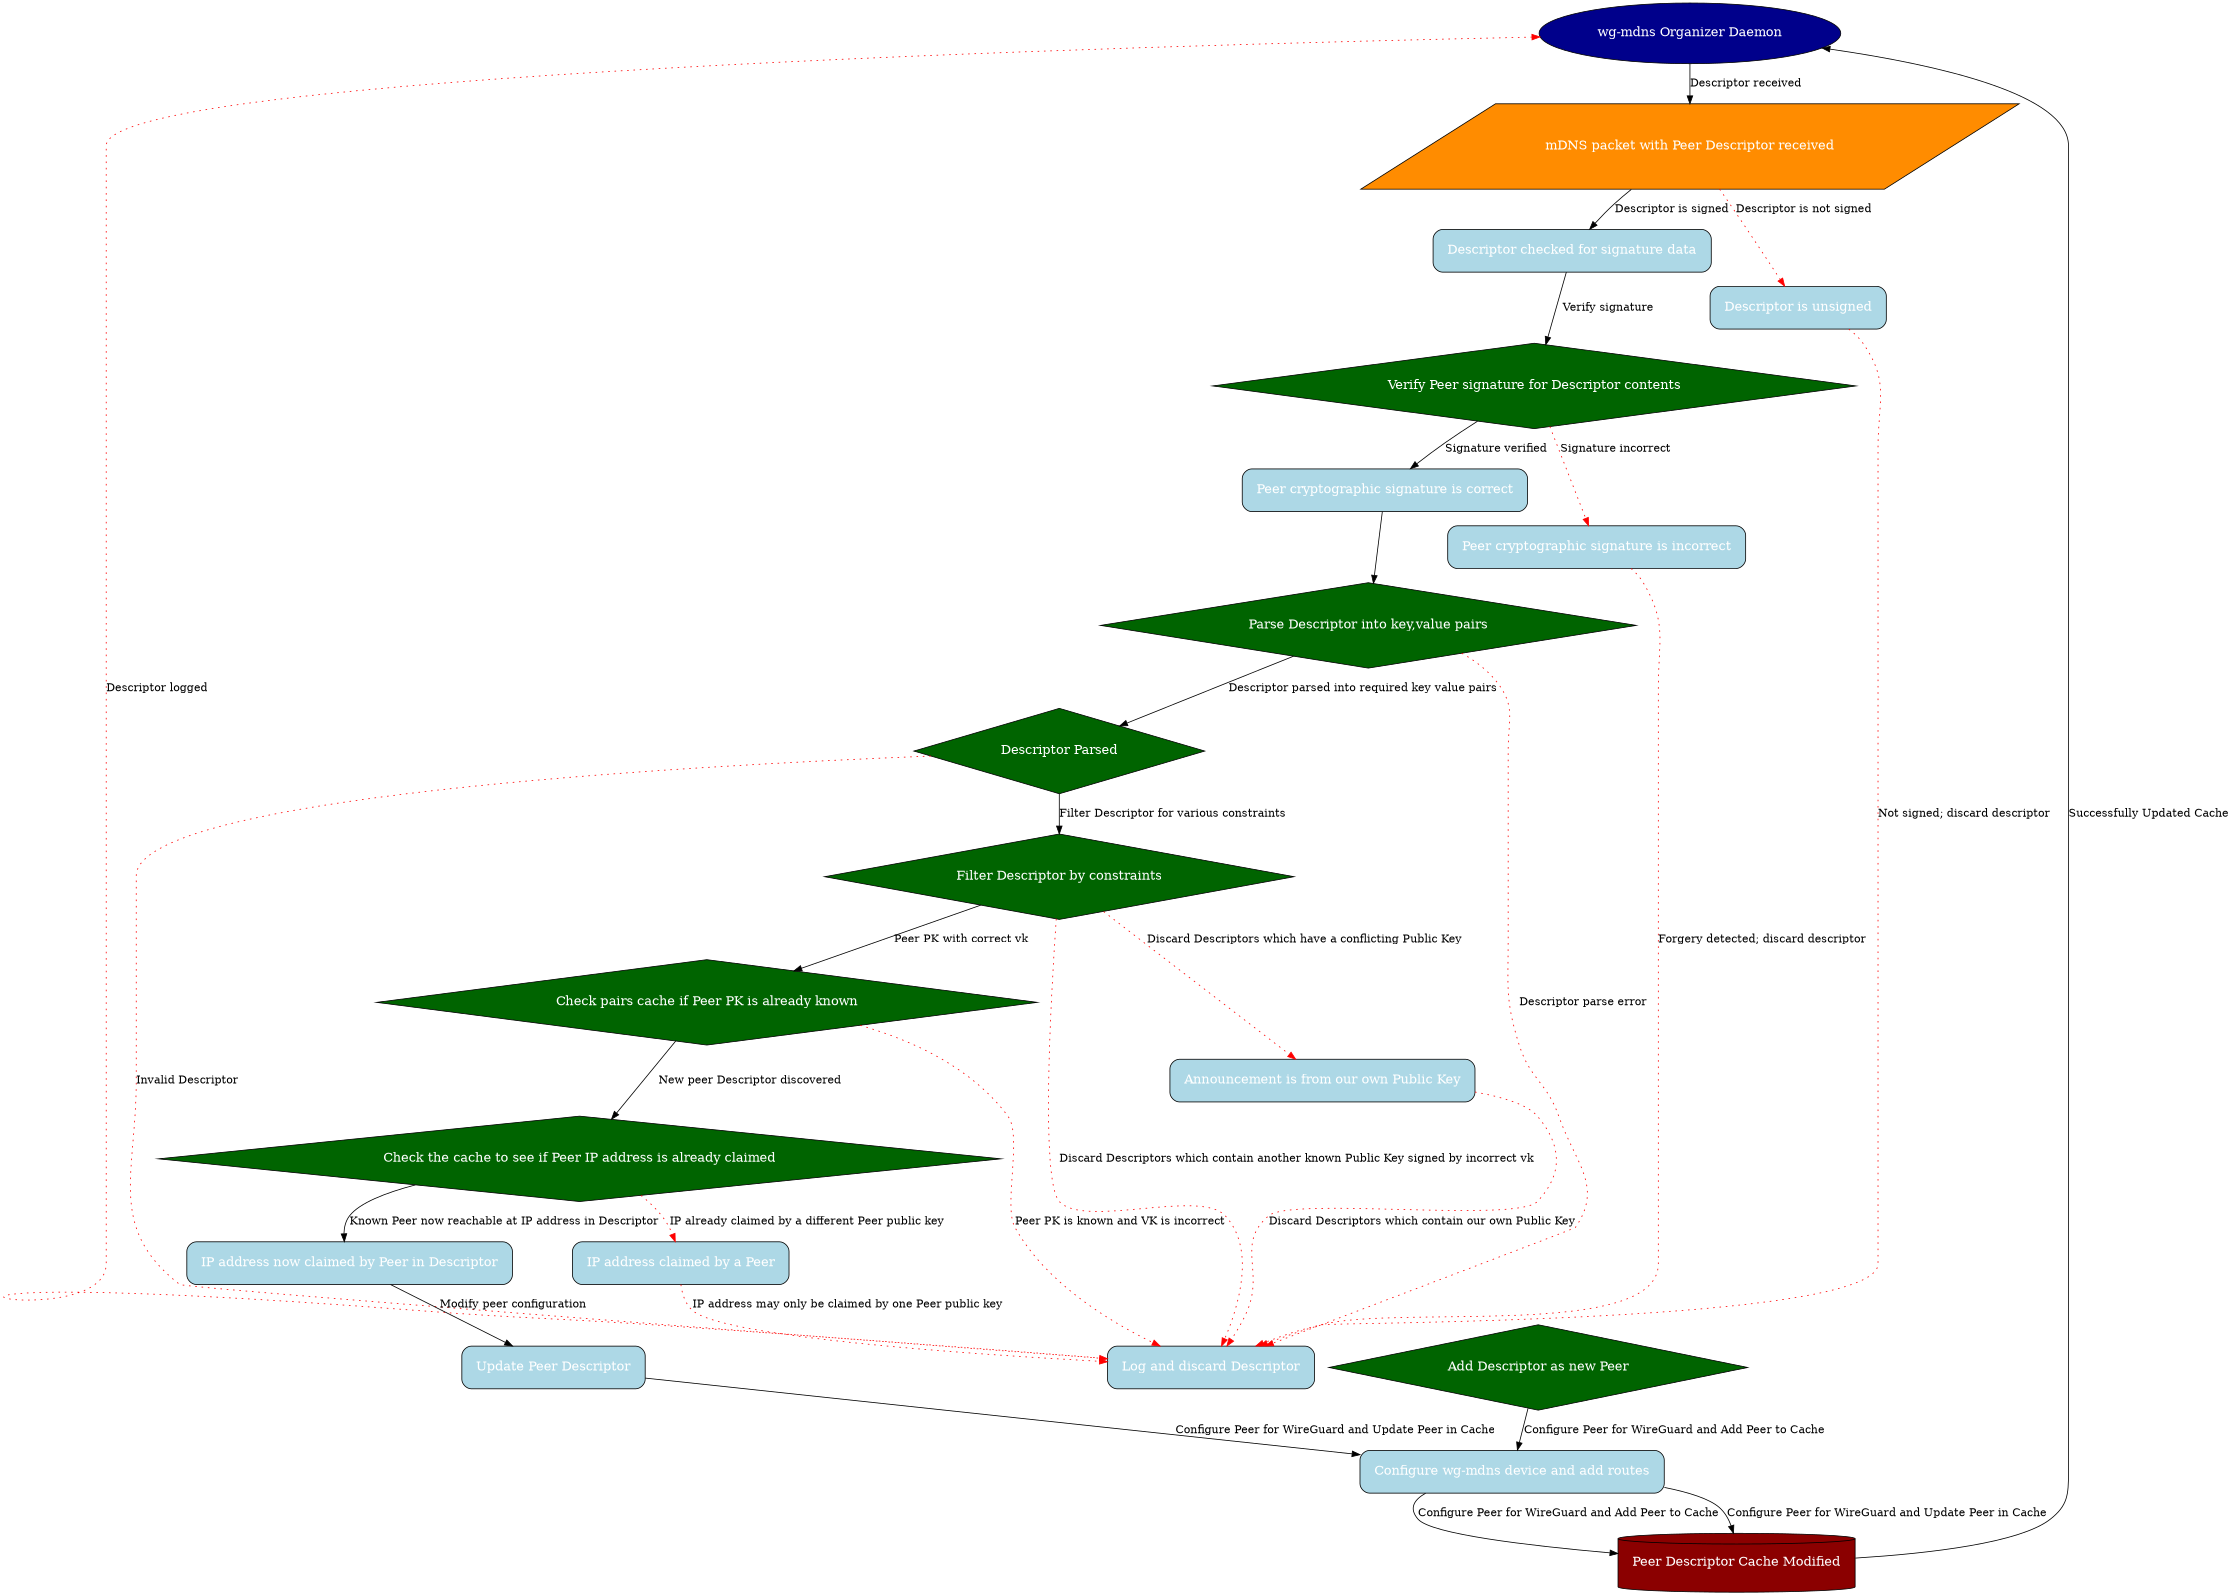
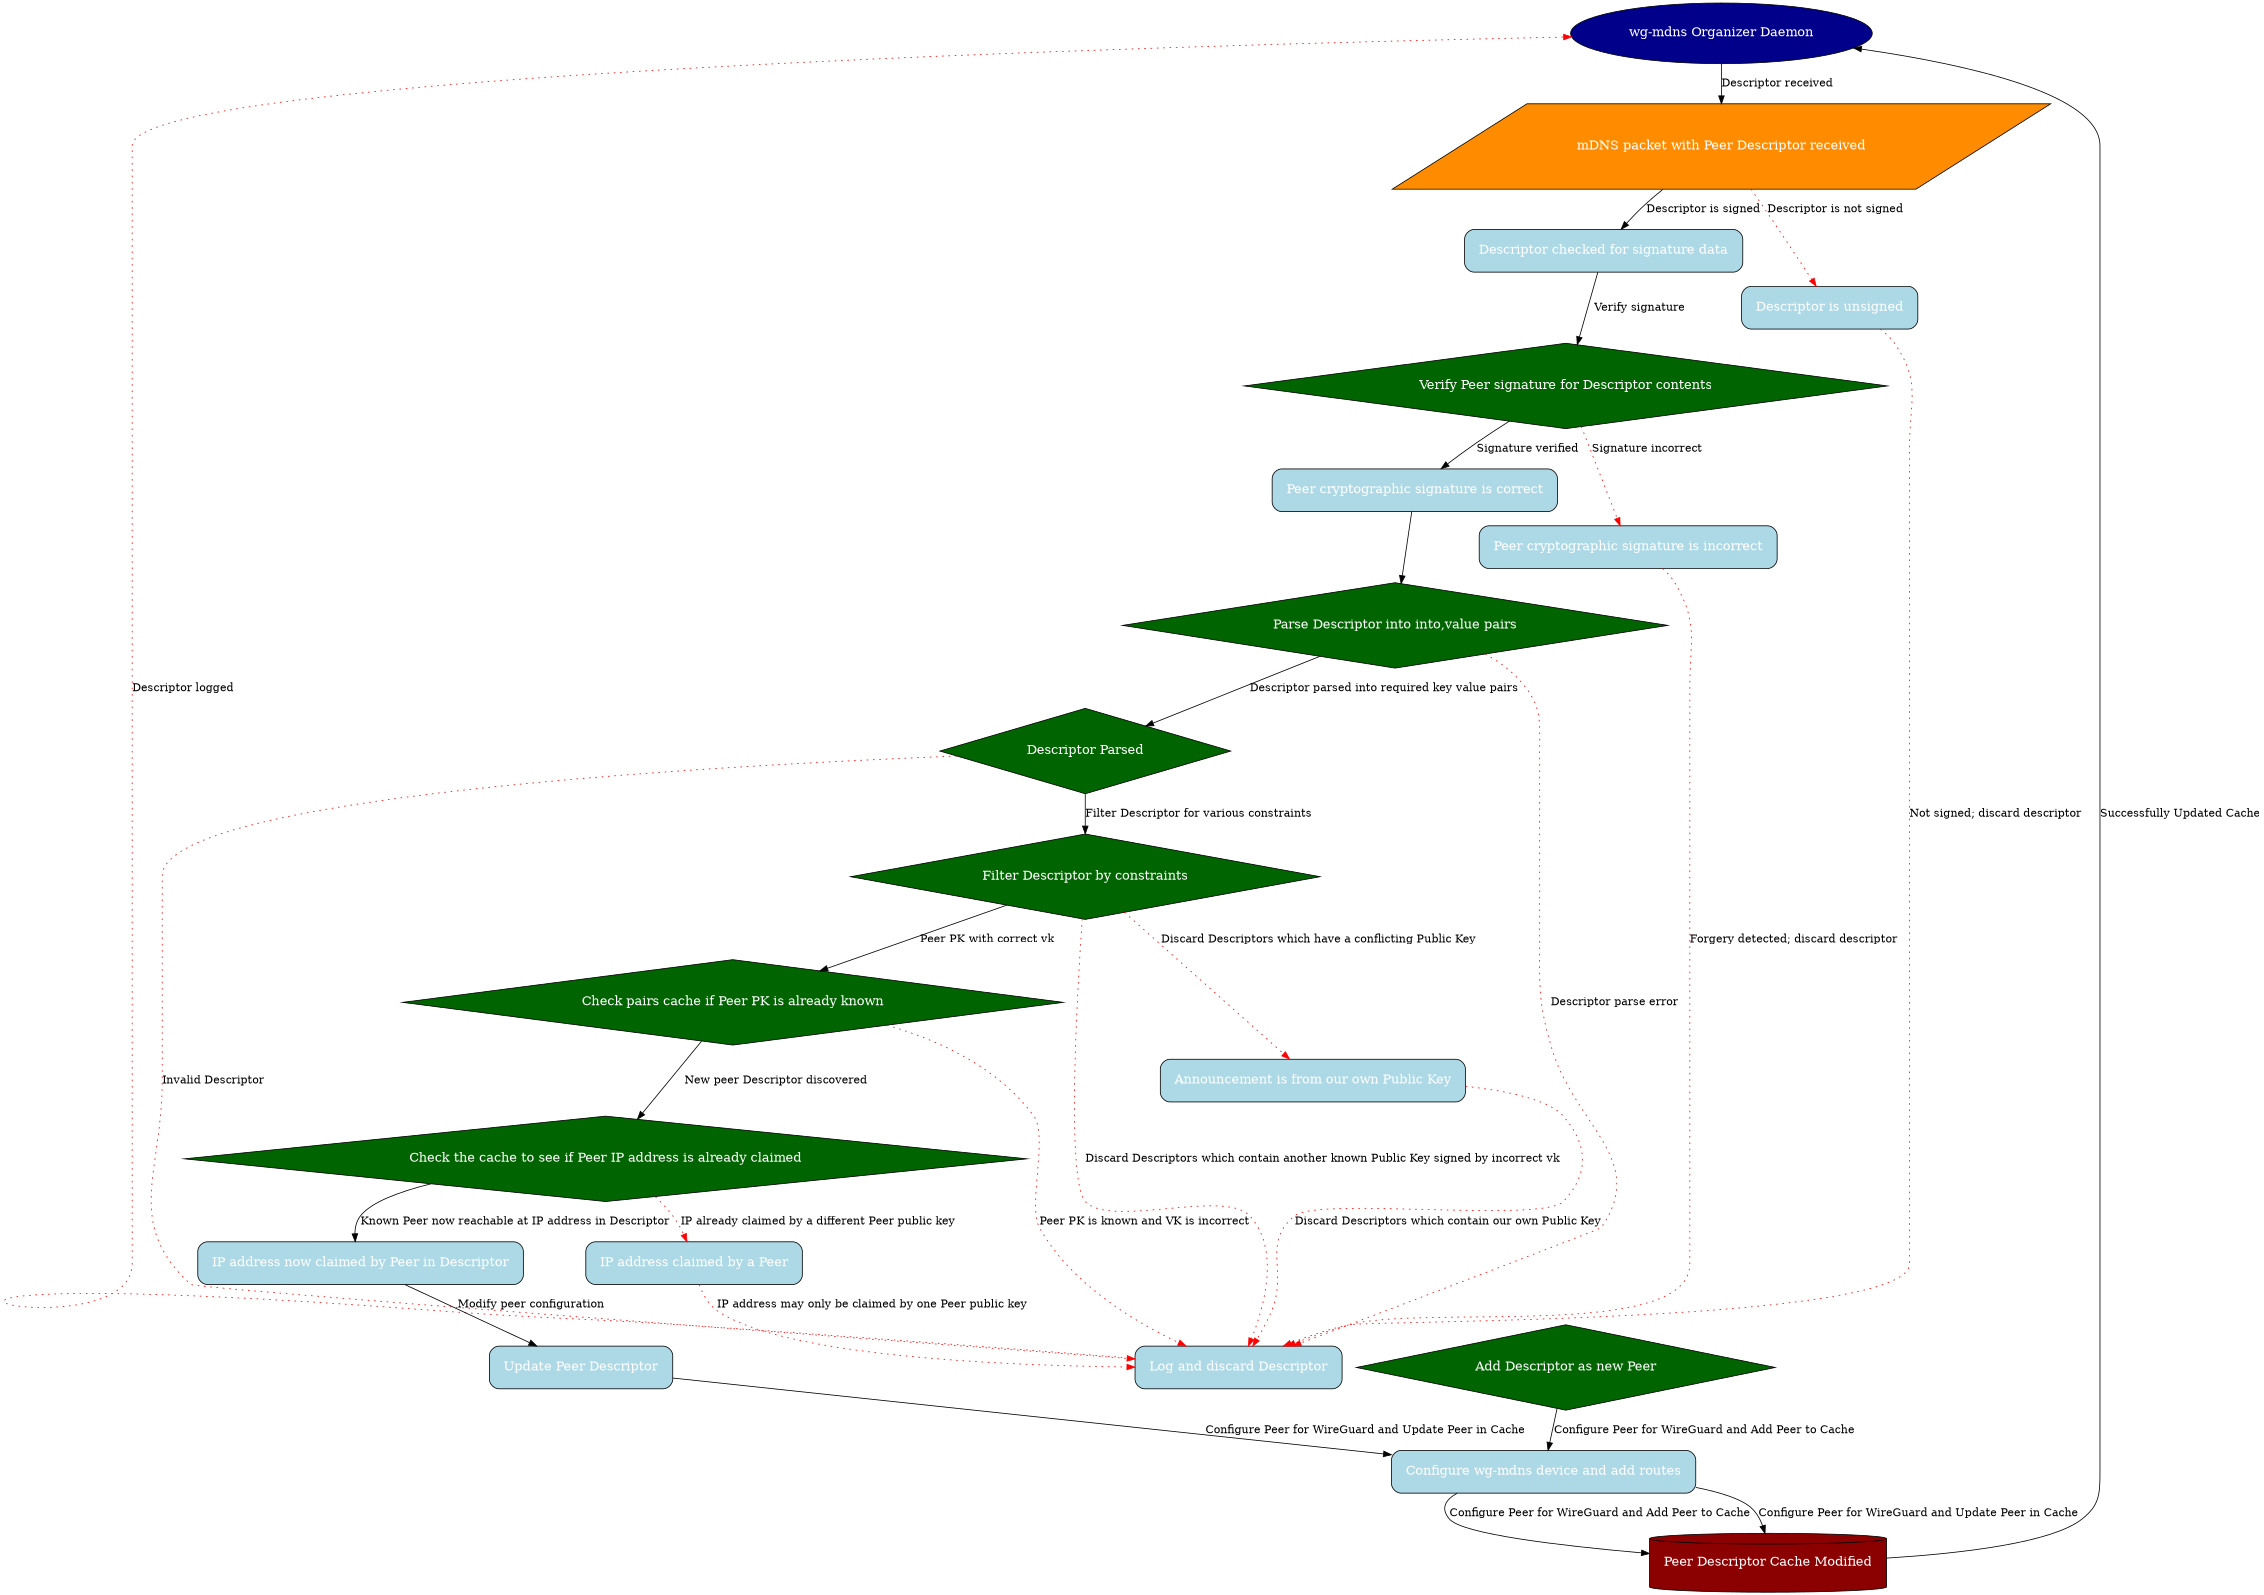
node "Parse Descriptor into key,value pairs": label "Parse Descriptor into key,value pairs" -> "Parse Descriptor into into,value pairs"
